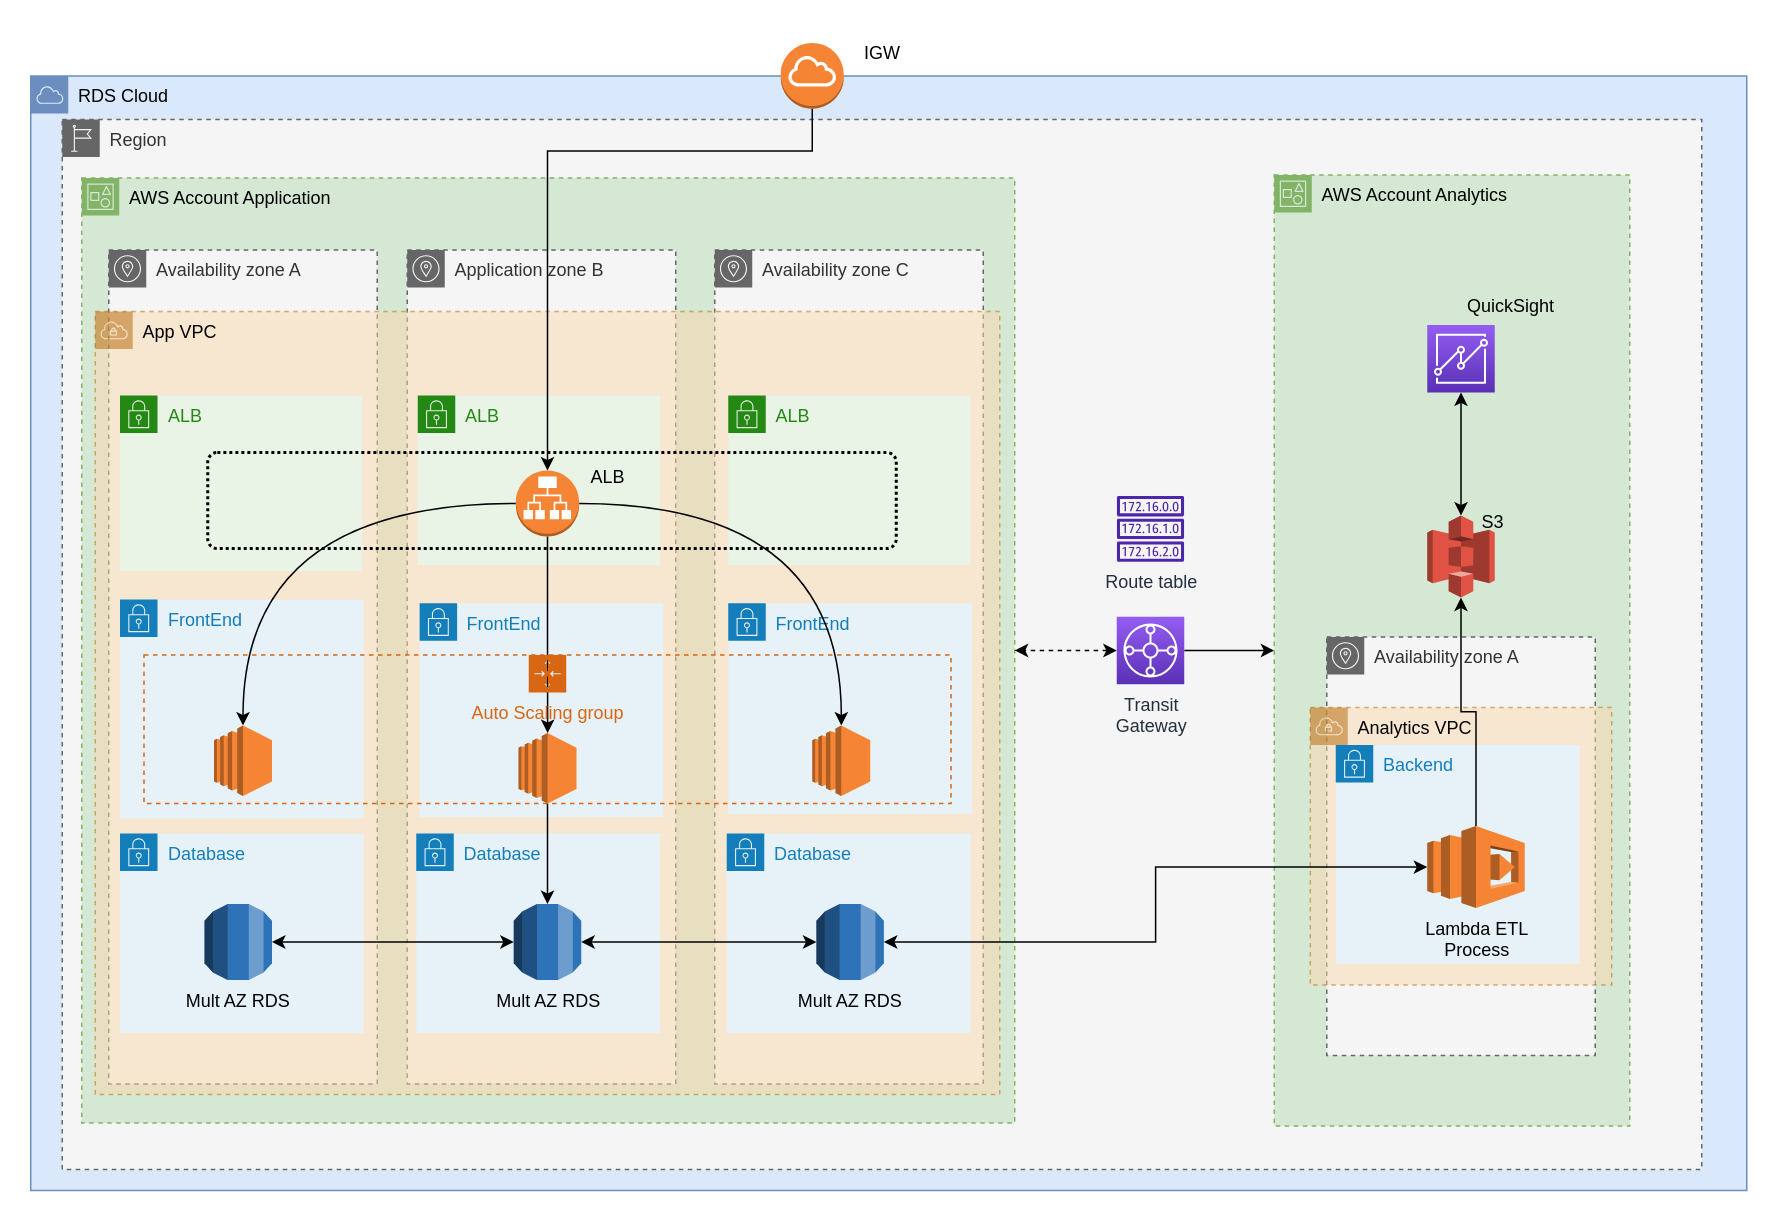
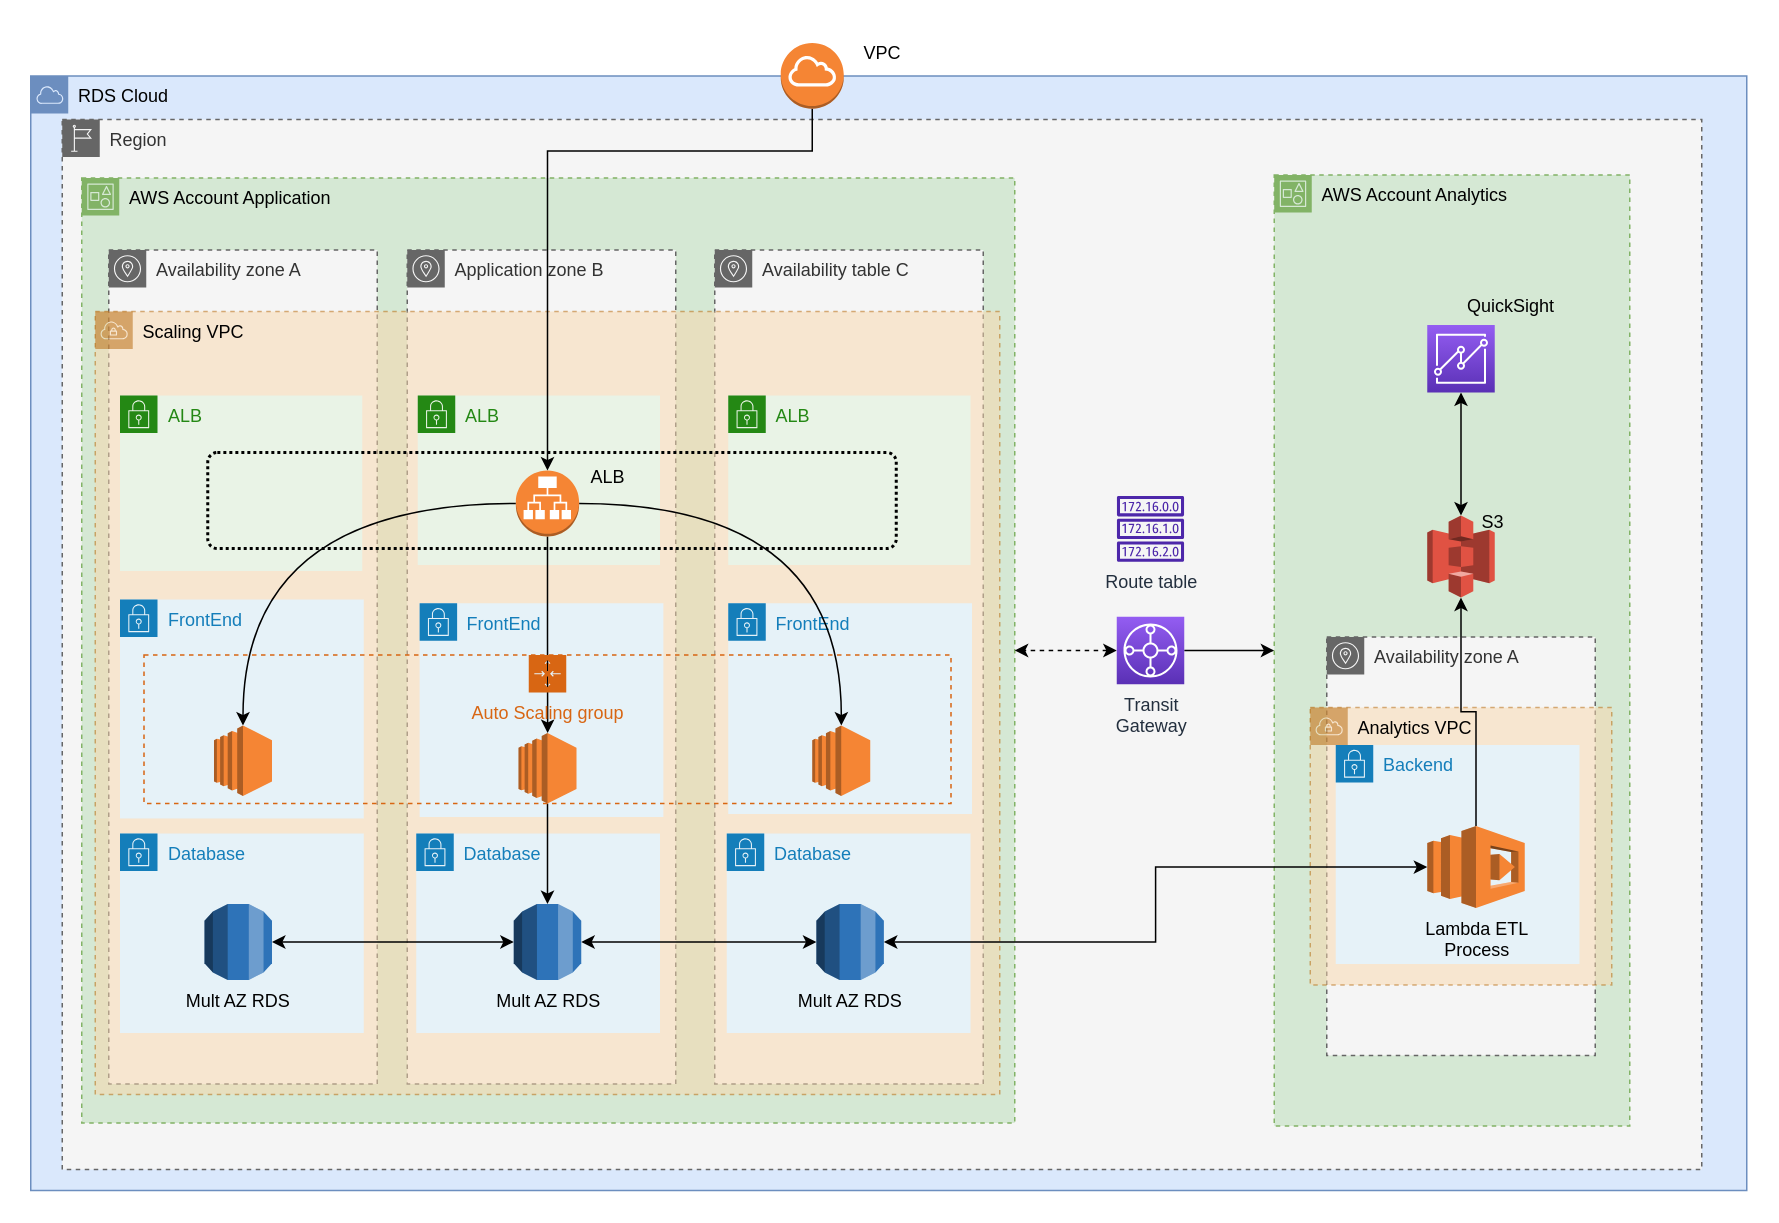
node "IGW": label "IGW" -> "VPC"
node "Availability zone C": label "Availability zone C" -> "Availability table C"
node "App VPC": label "App VPC" -> "Scaling VPC"
